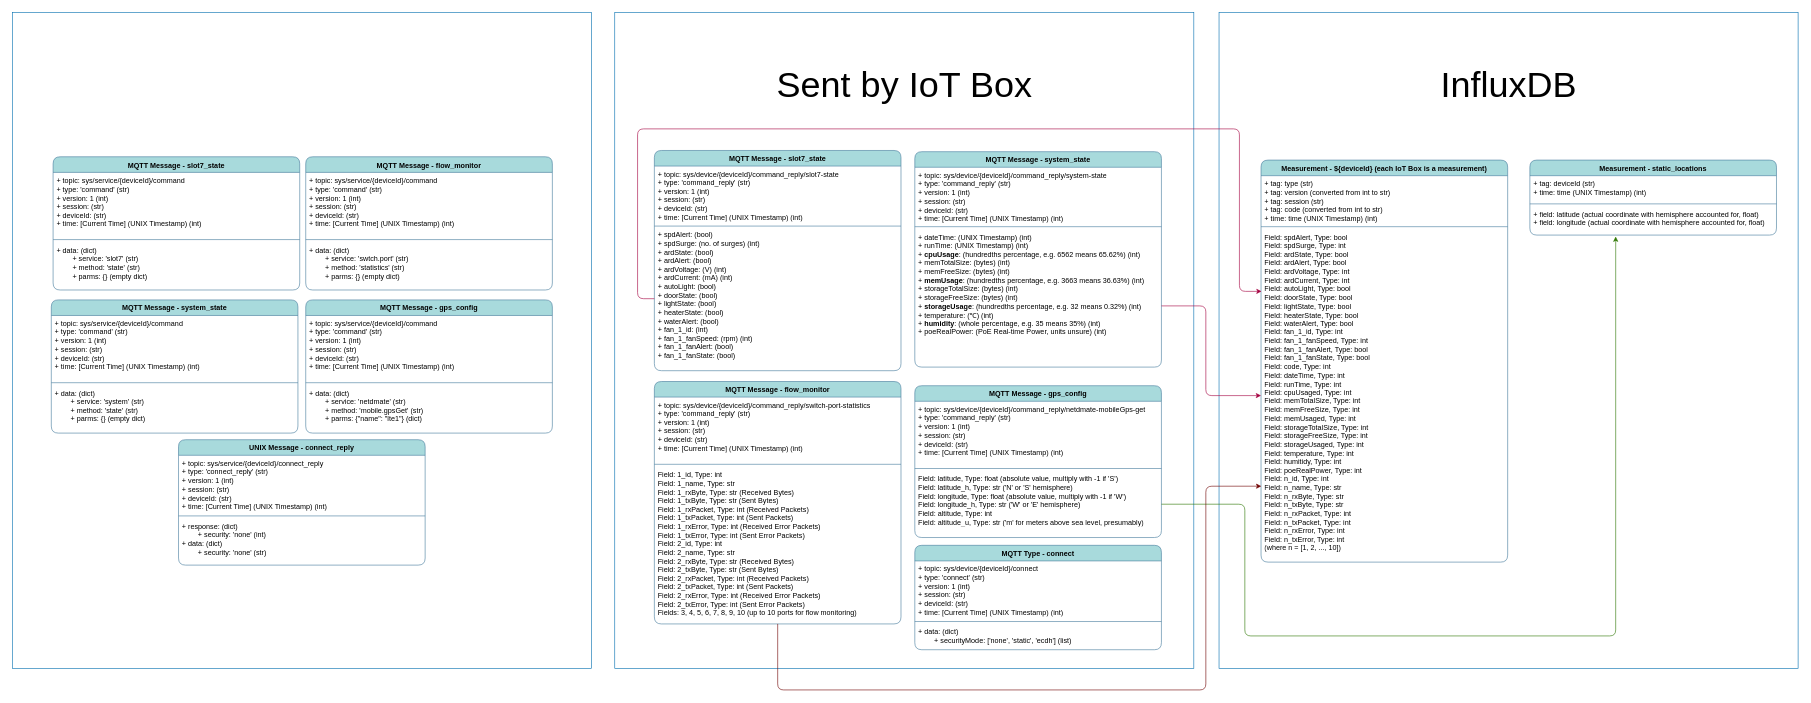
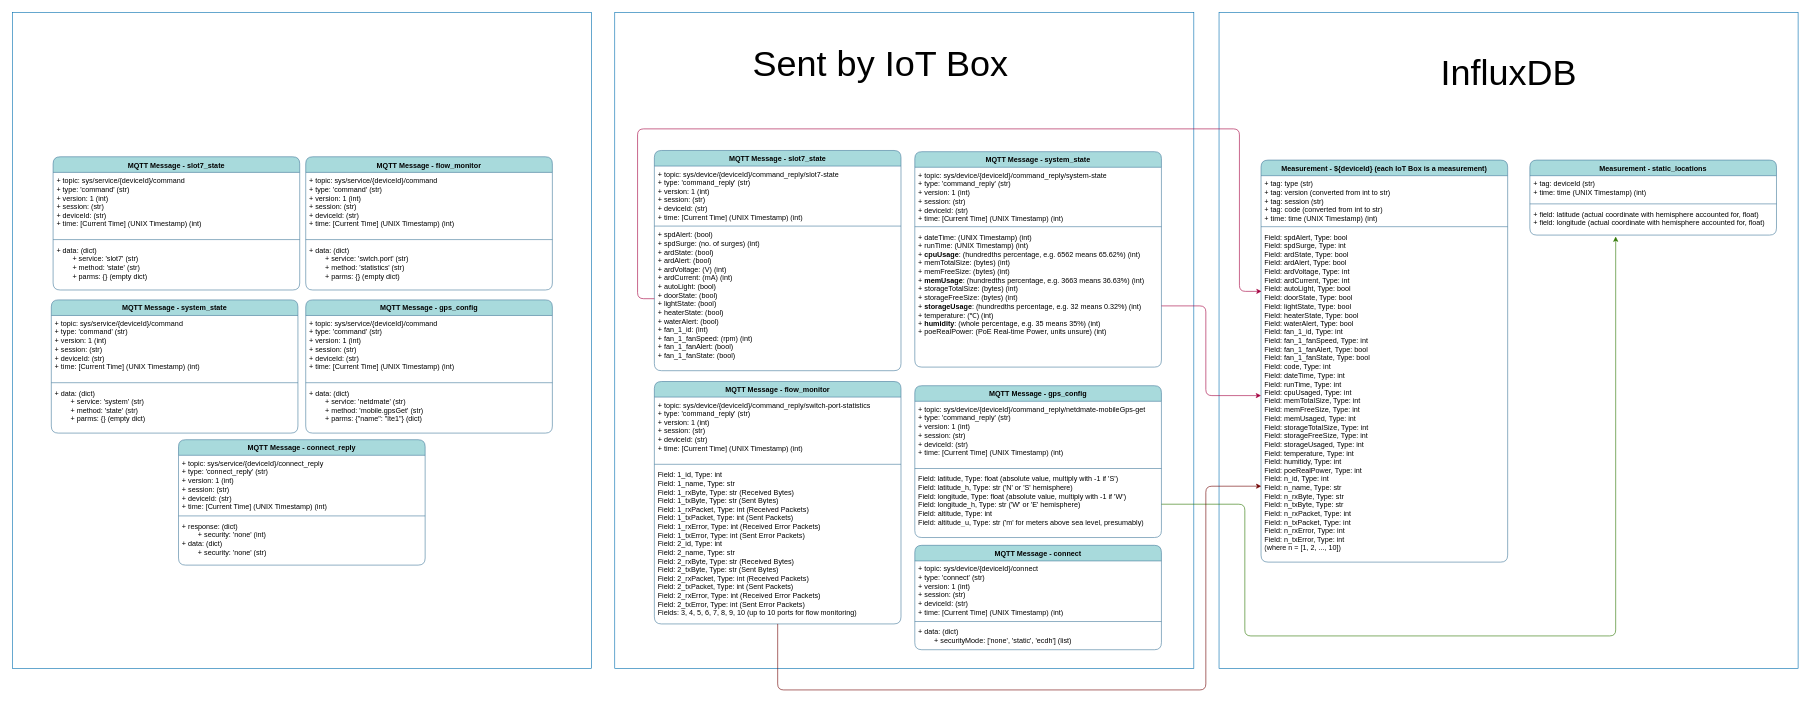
node "Sent by IoT Box": moved (904, 84) -> (880, 63)
node "InfluxDB": moved (1508, 84) -> (1508, 72)
node "UNIX Message - connect_reply": label "UNIX Message - connect_reply" -> "MQTT Message - connect_reply"
node "MQTT Type - connect": label "MQTT Type - connect" -> "MQTT Message - connect"
